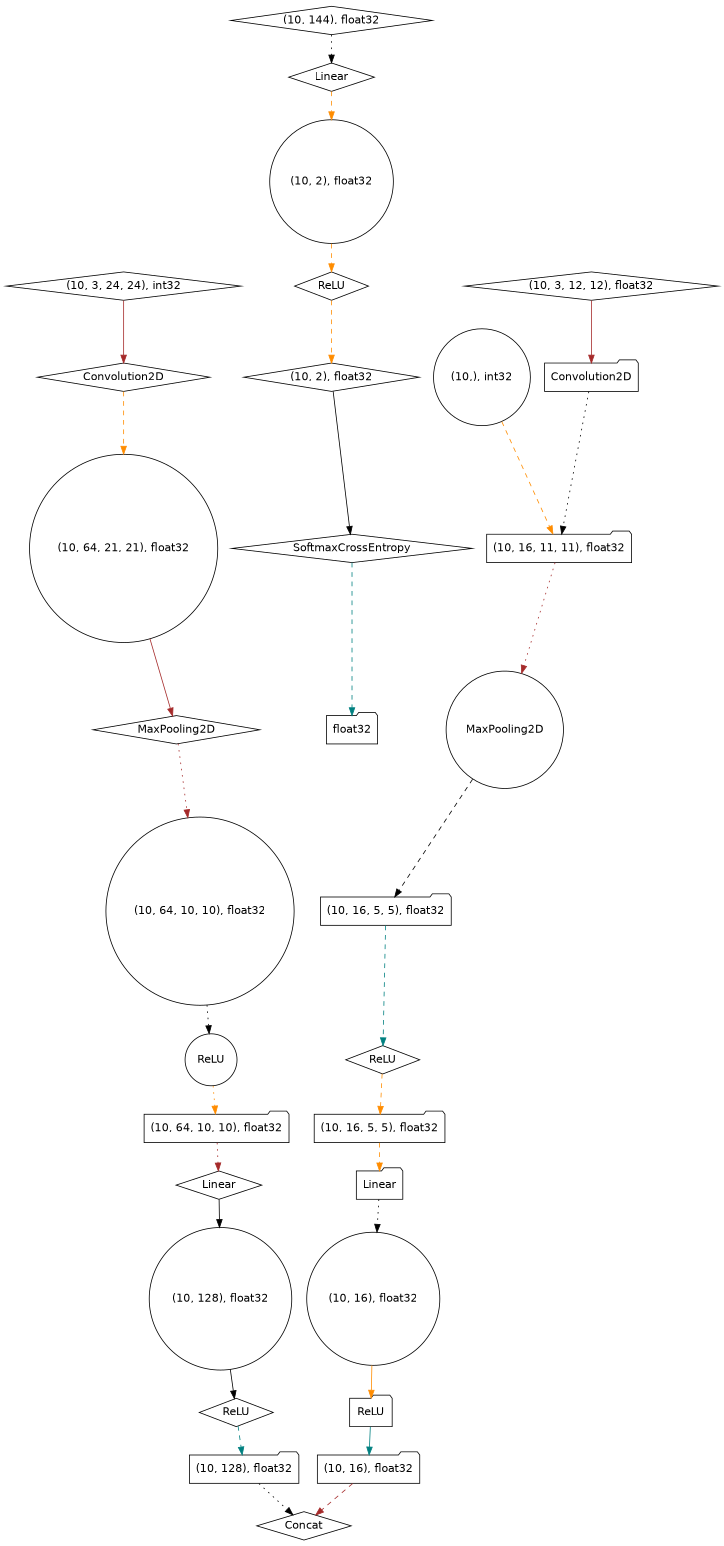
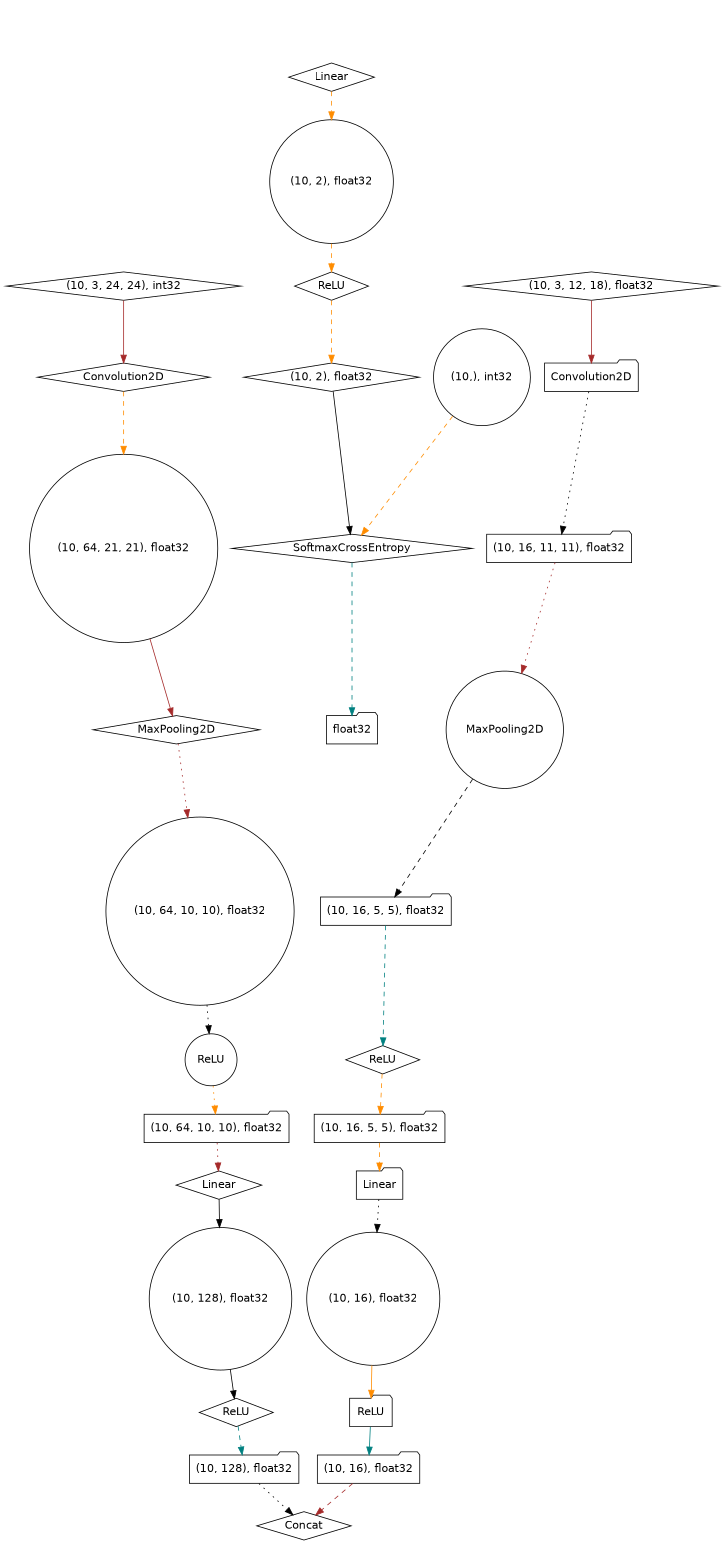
node "(10, 144), float32": removed
node "(10, 3, 12, 12), float32": label "(10, 3, 12, 12), float32" -> "(10, 3, 12, 18), float32"
edge "(10,), int32" -> "(10, 16, 11, 11), float32": now "(10,), int32" -> "SoftmaxCrossEntropy"
